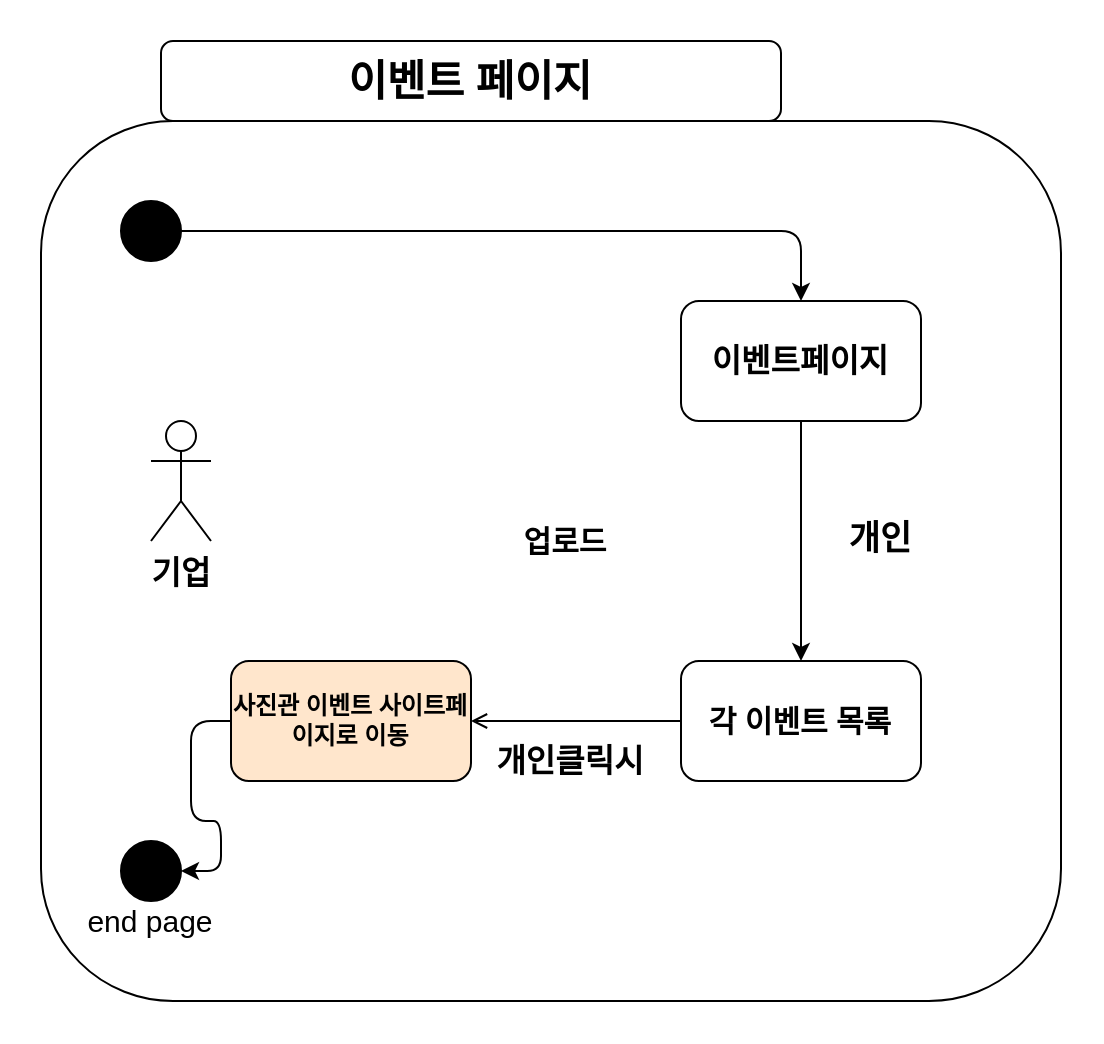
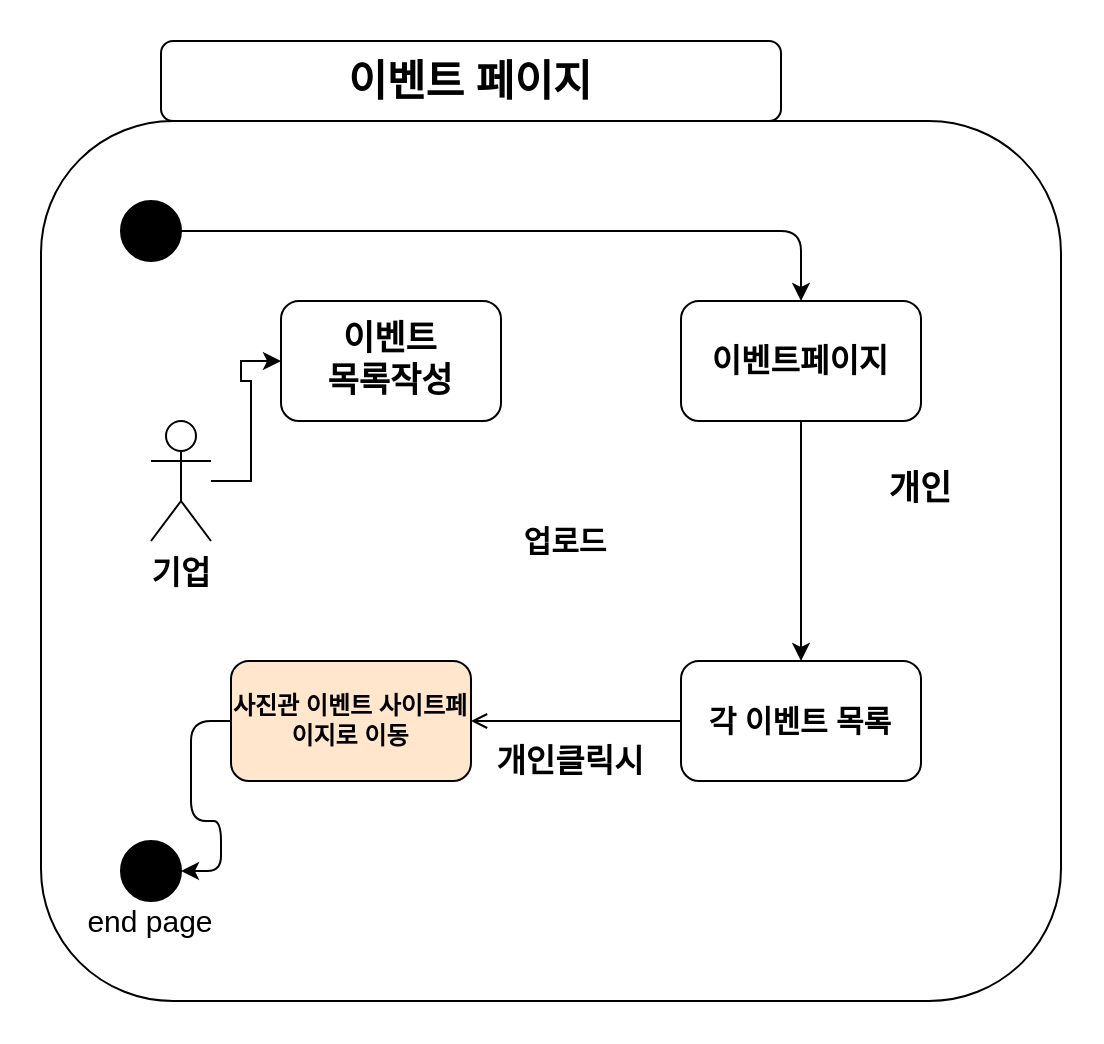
node "이벤트 목록작성": added
edge "기업" -> "이벤트 목록작성": added
node "개인": moved (881, 541) -> (921, 491)
